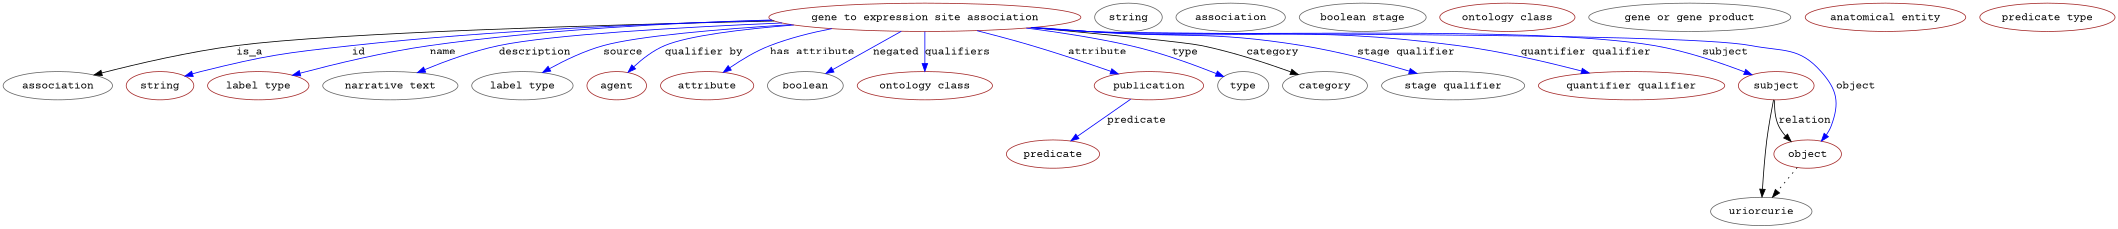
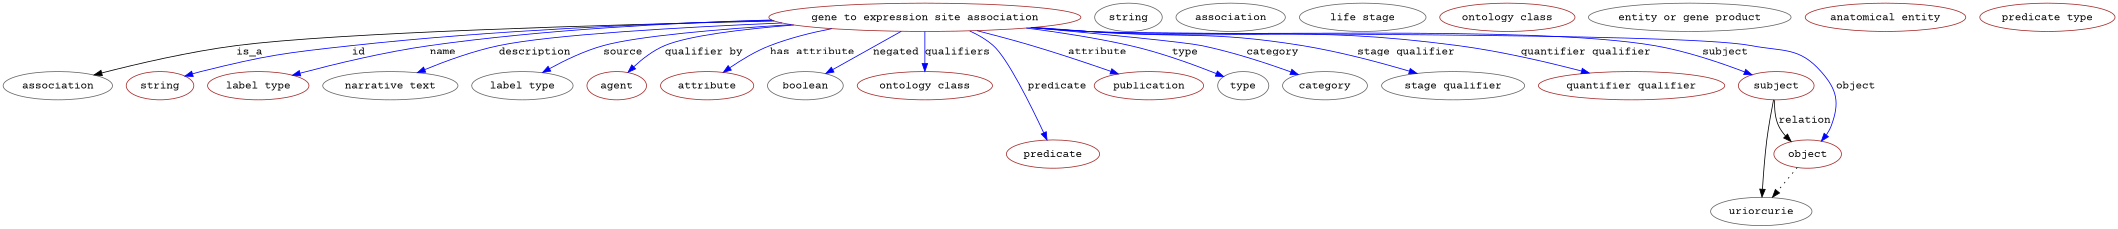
node "boolean stage": label "boolean stage" -> "life stage"
node "gene or gene product": label "gene or gene product" -> "entity or gene product"
edge "gene to expression site association" -> "category": color black -> blue
edge "publication" -> "predicate": now "gene to expression site association" -> "predicate"
